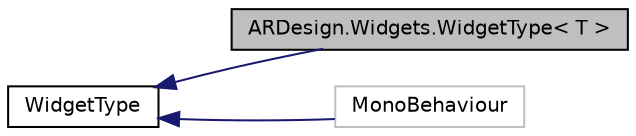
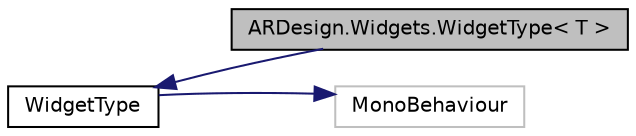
edge "MonoBehaviour" -> "WidgetType": reversed
